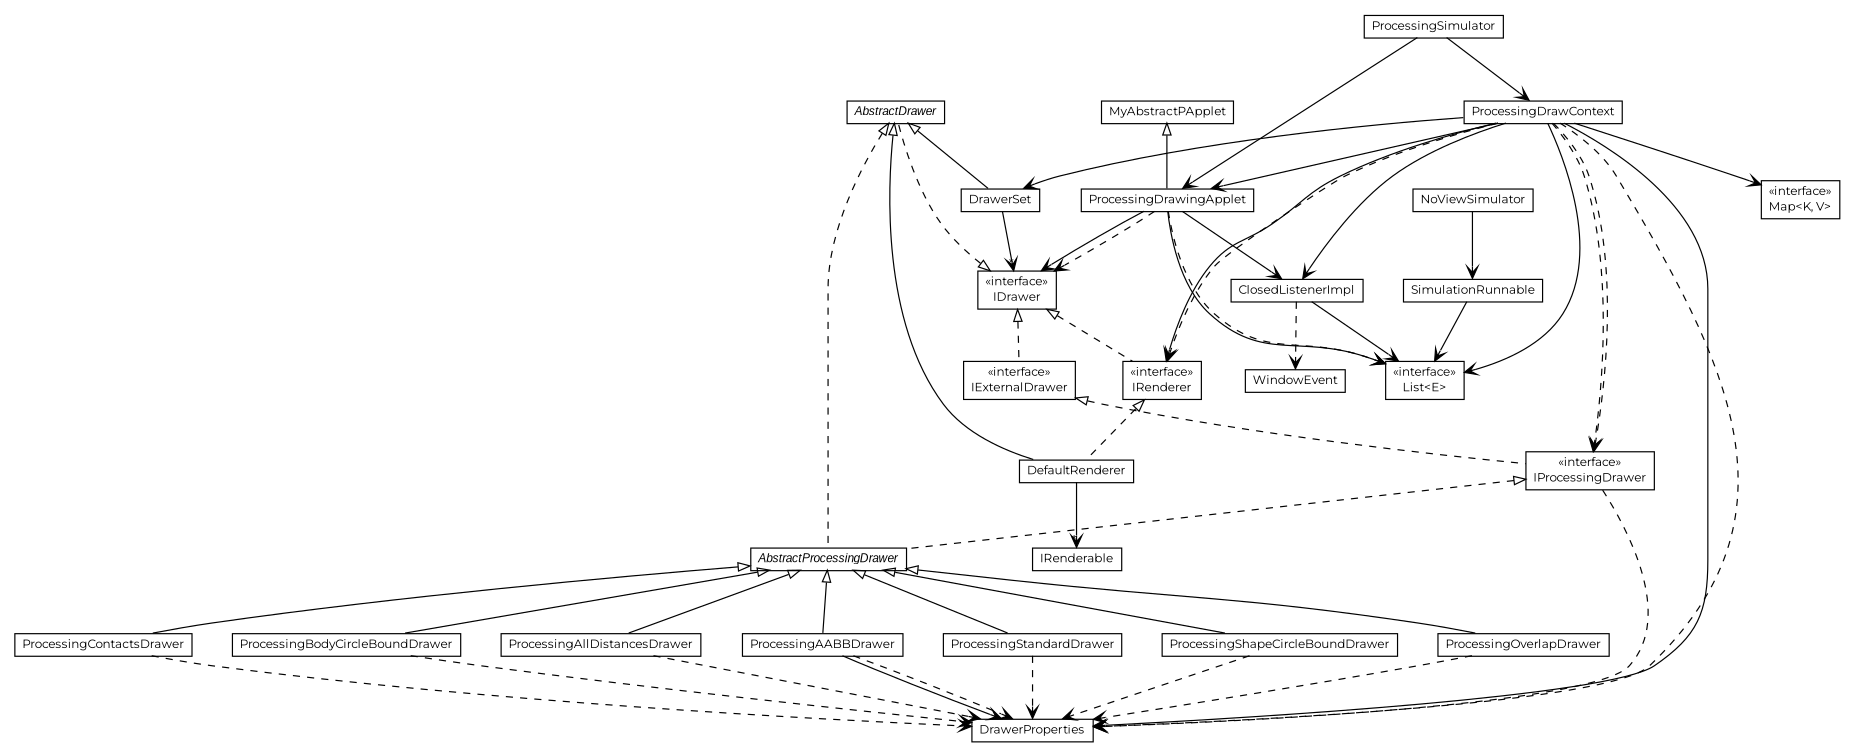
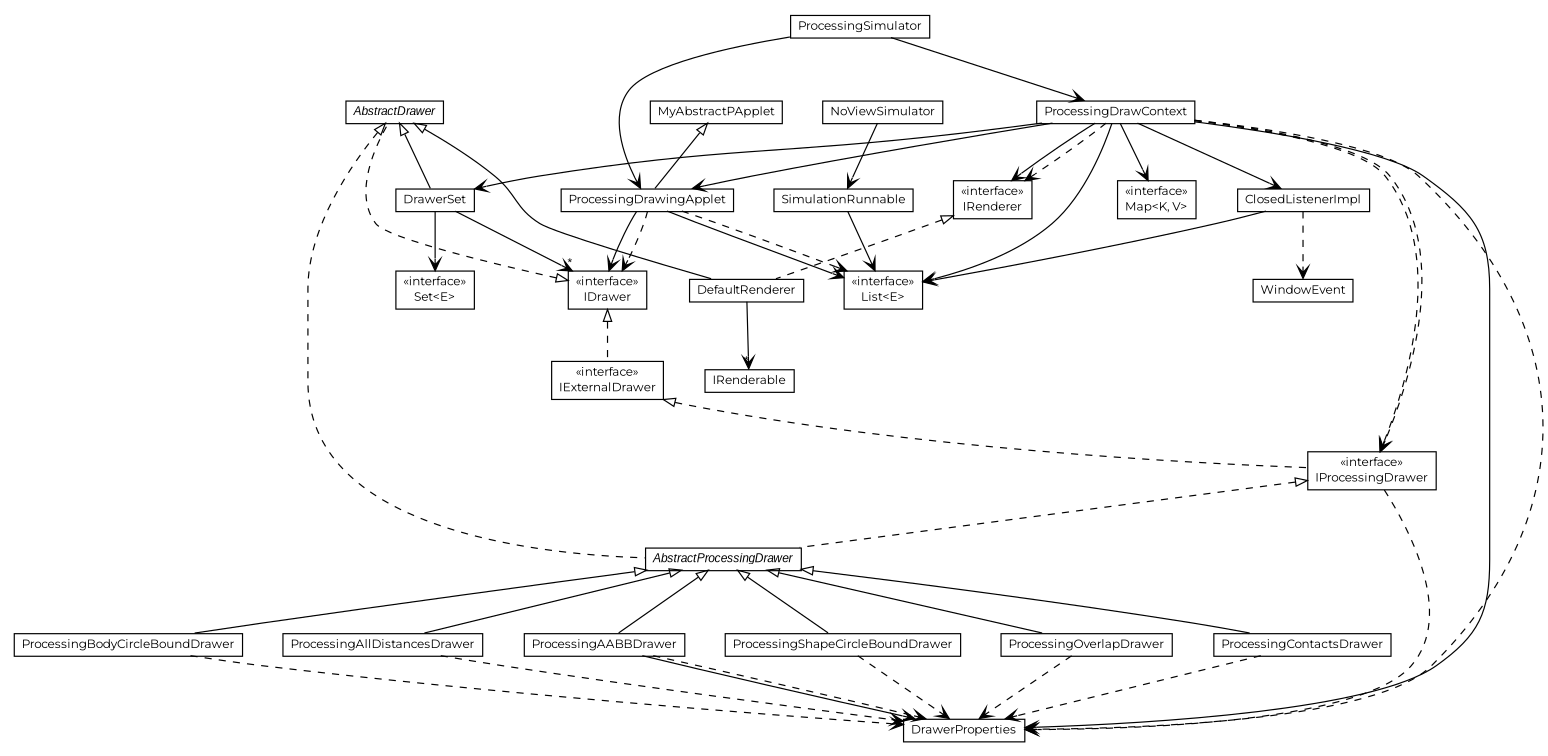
edge "ProcessingDrawingApplet" -> "ClosedListenerImpl": removed
node "Set<E>": added
edge "IRenderer" -> "IDrawer": removed
node "ProcessingStandardDrawer": removed
